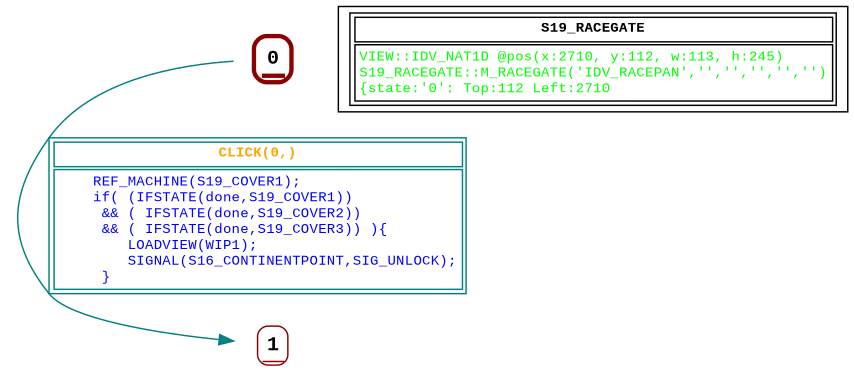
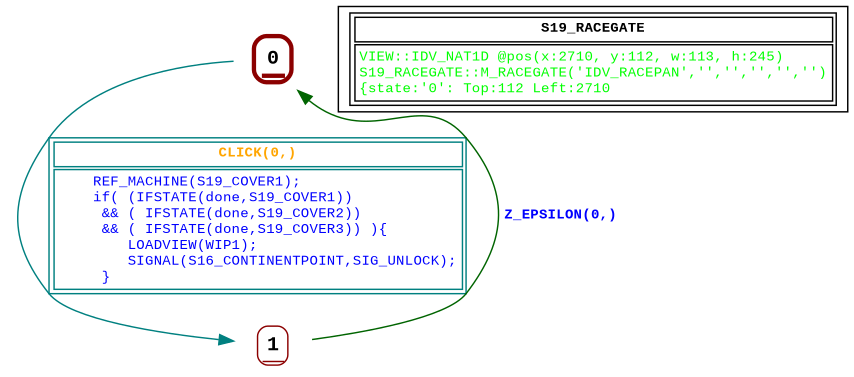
edge "1" -> "0": added, label "Z_EPSILON(0,)"
